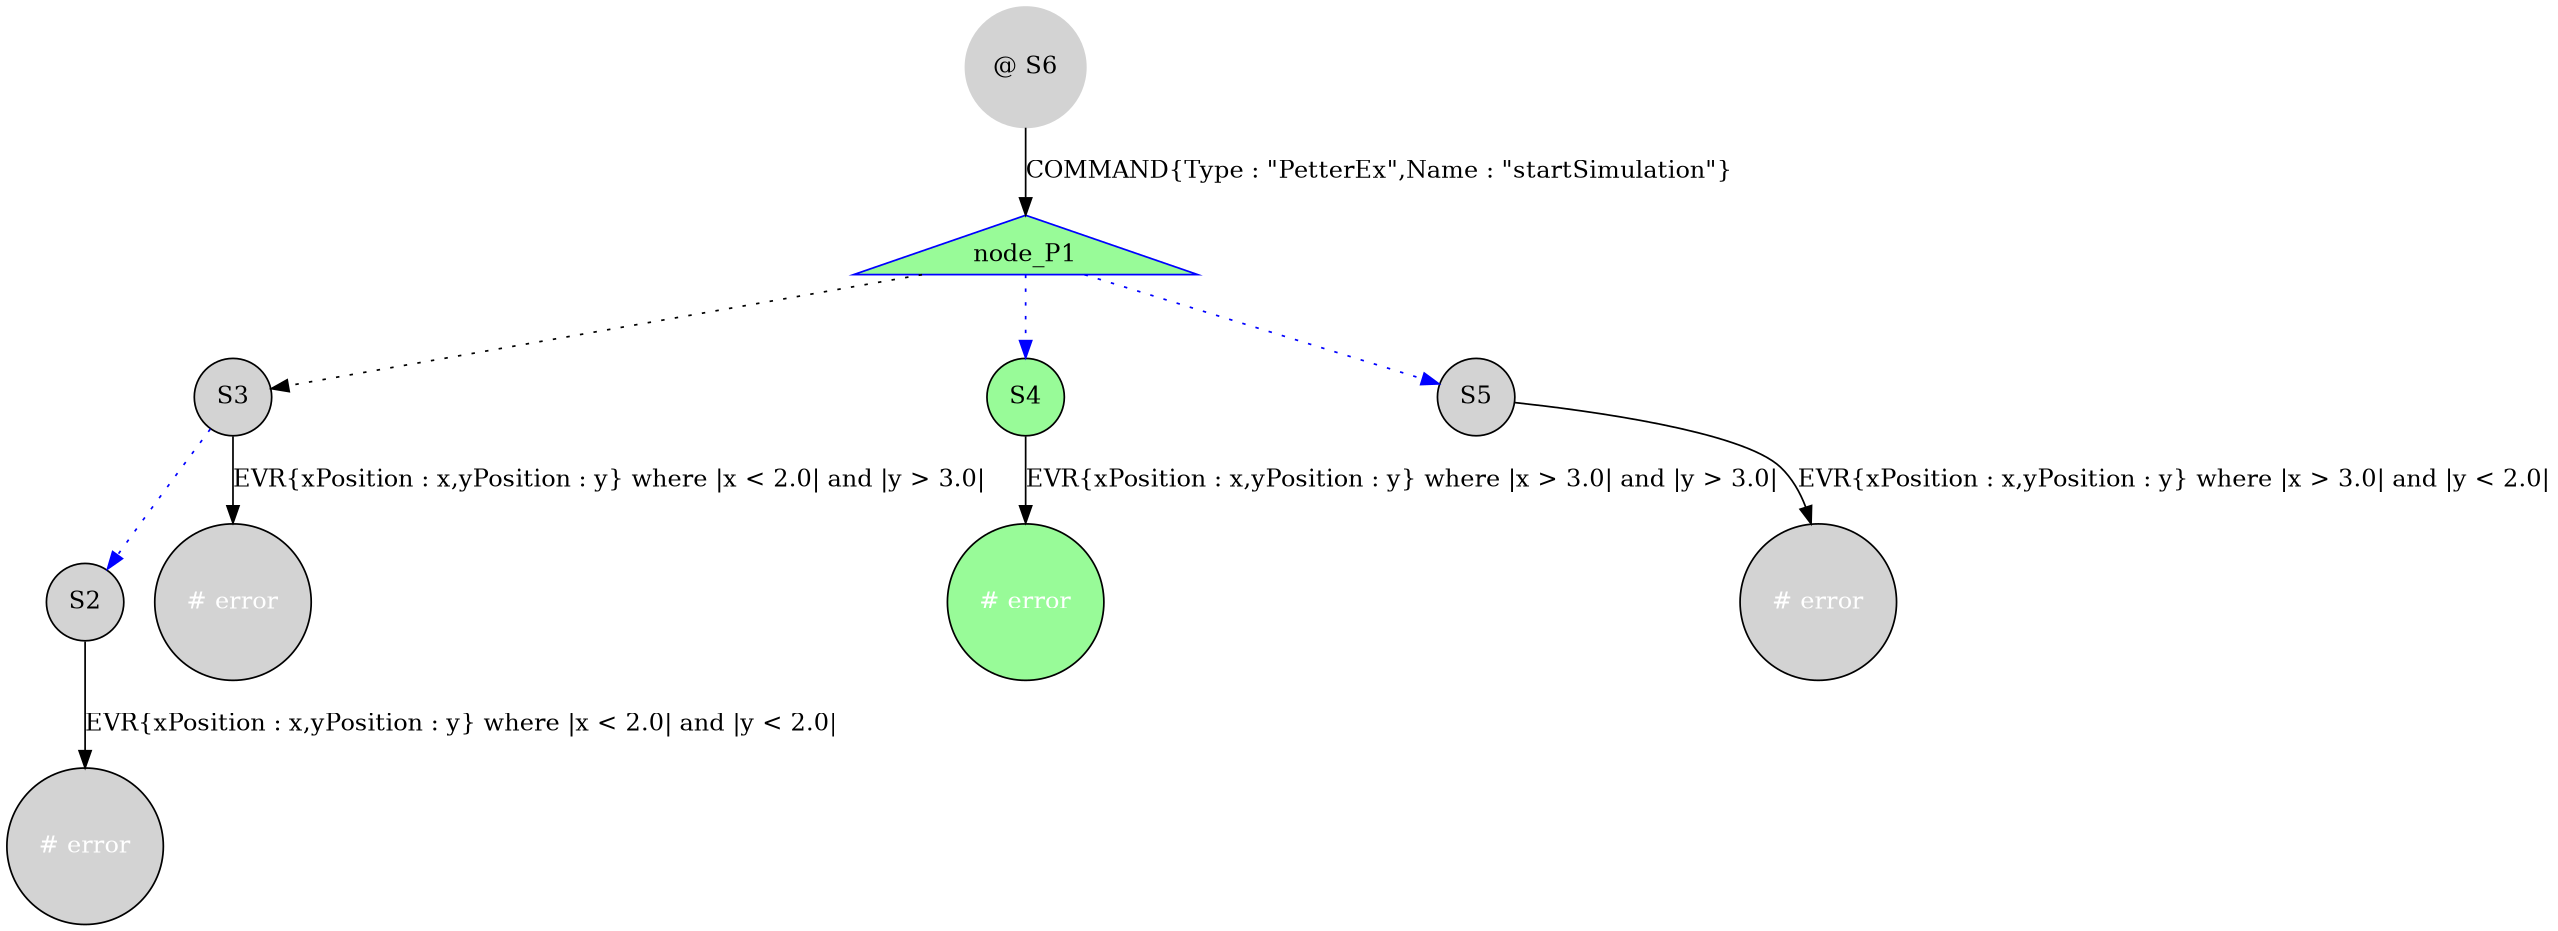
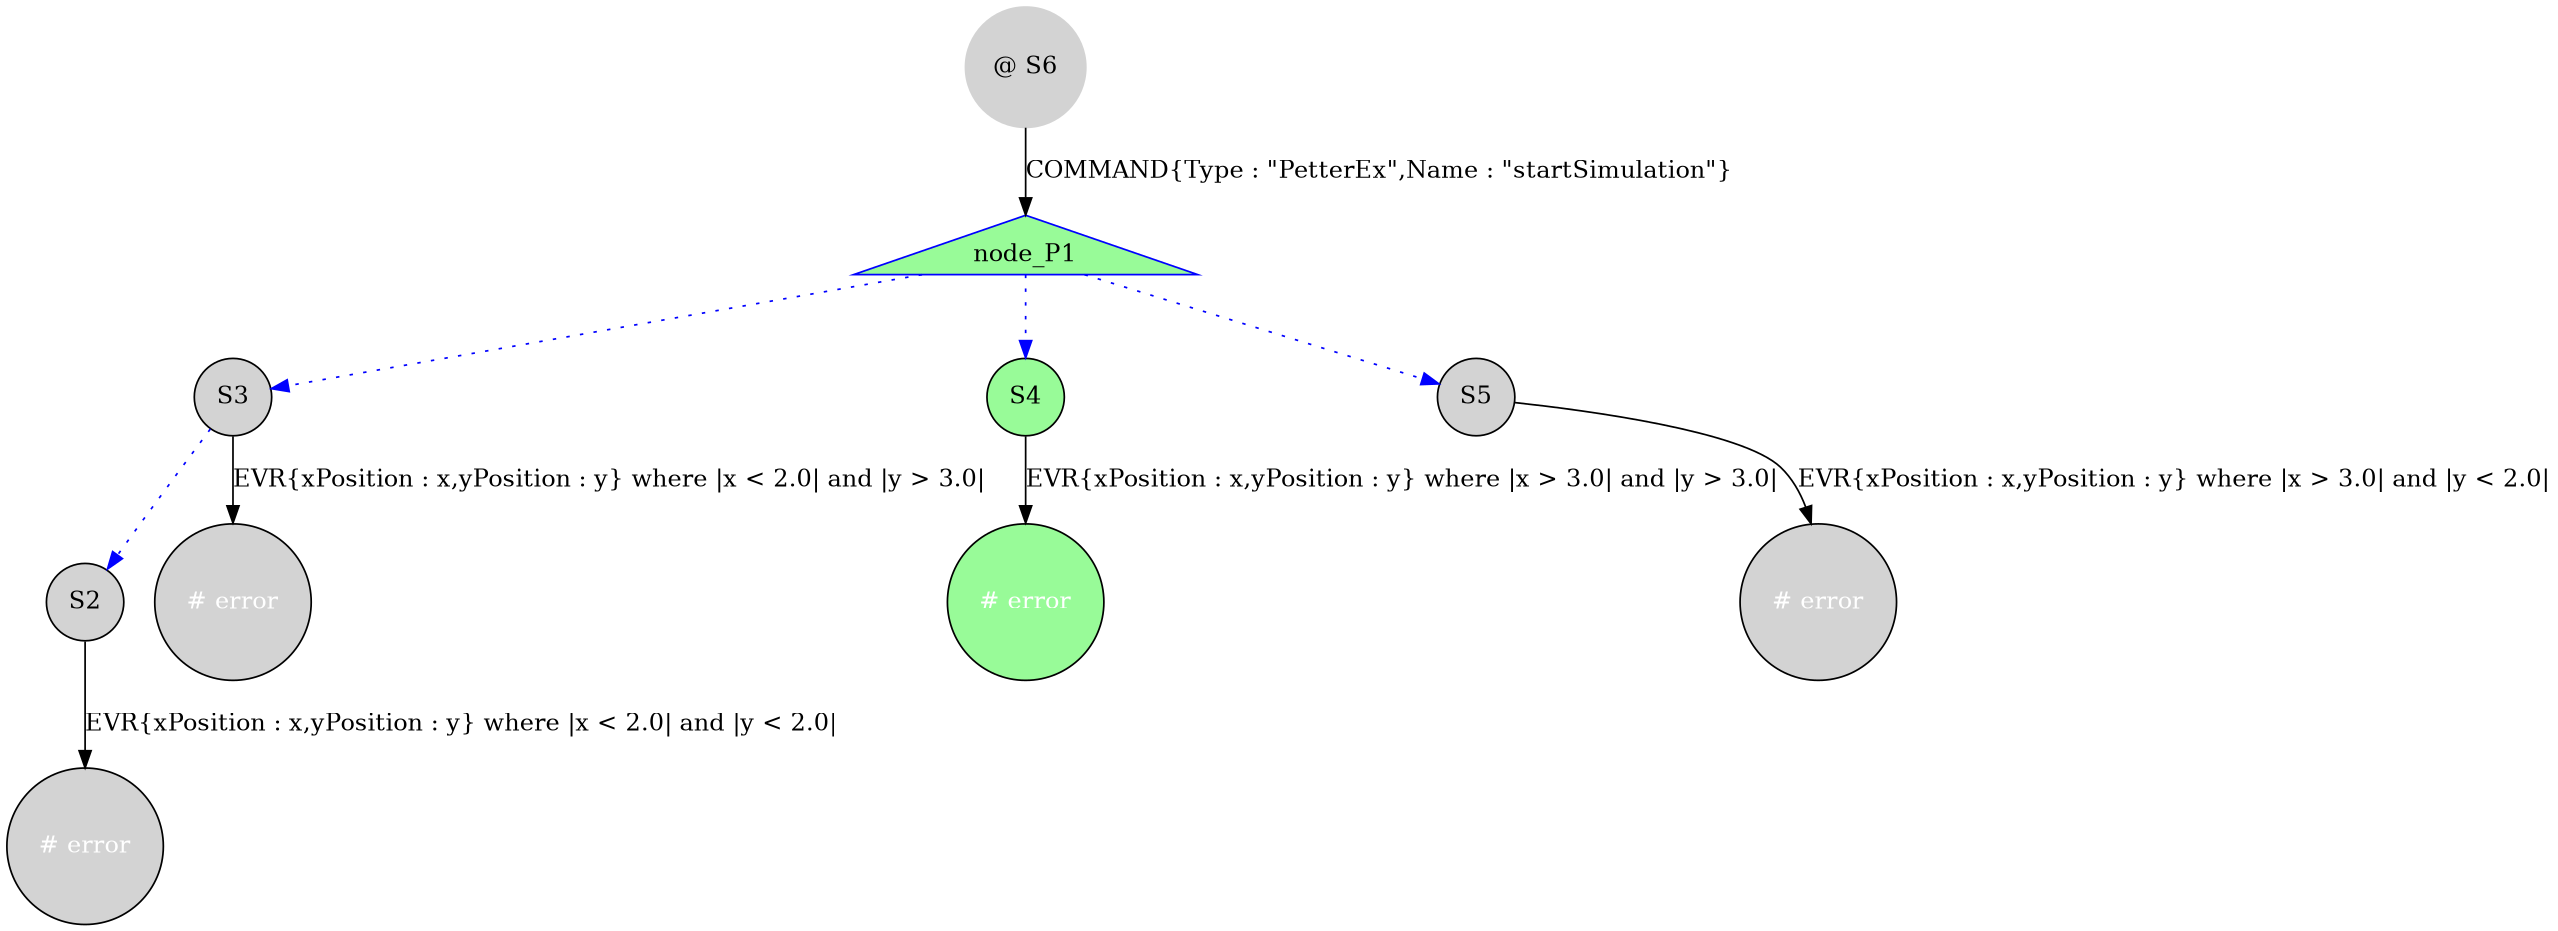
edge "node_P1" -> "S3": color black -> blue
